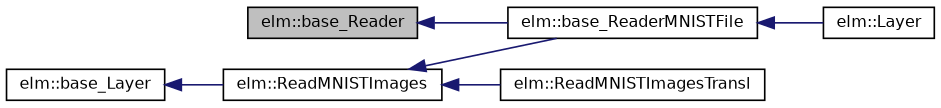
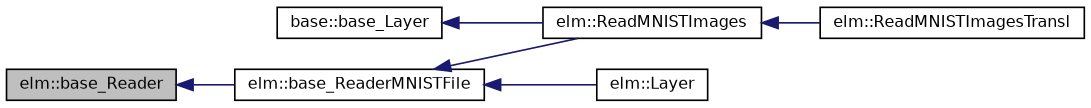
edge "elm::base_ReaderMNISTFile" -> "elm::ReadMNISTImages": reversed
node "elm::base_Layer": label "elm::base_Layer" -> "base::base_Layer"
